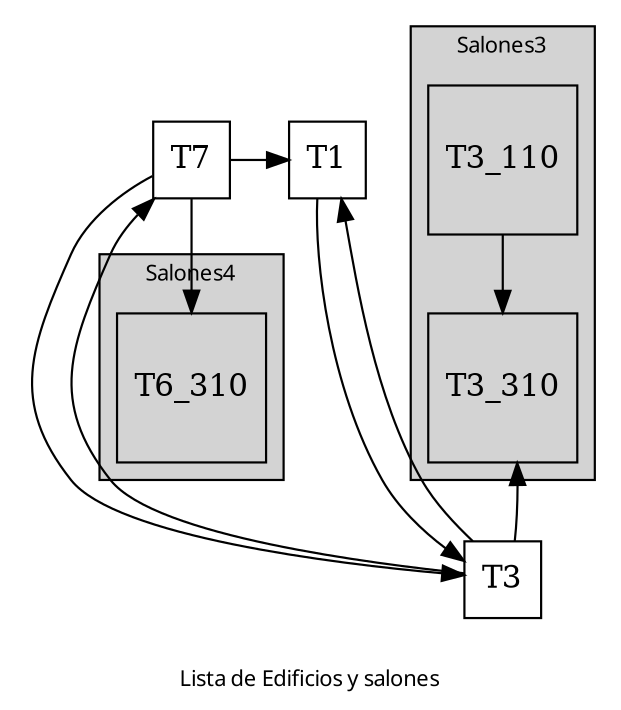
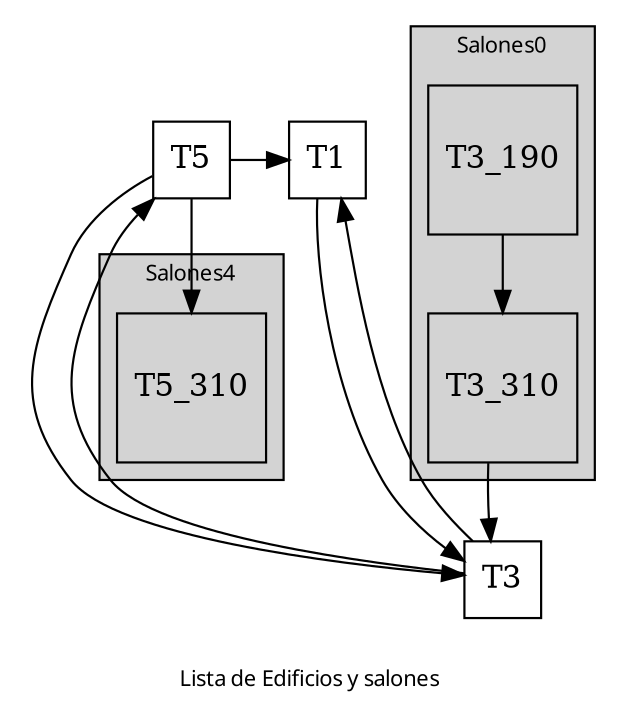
cluster "Salones3": label "Salones3" -> "Salones0"
node "T7": label "T7" -> "T5"
node "T3_110": label "T3_110" -> "T3_190"
node "T6_310": label "T6_310" -> "T5_310"
edge "T3" -> "T3_310": reversed
